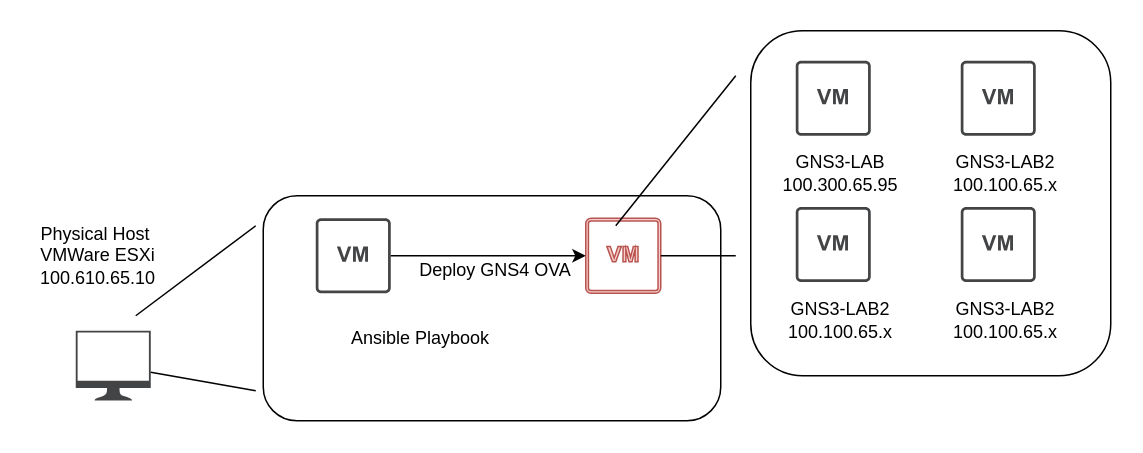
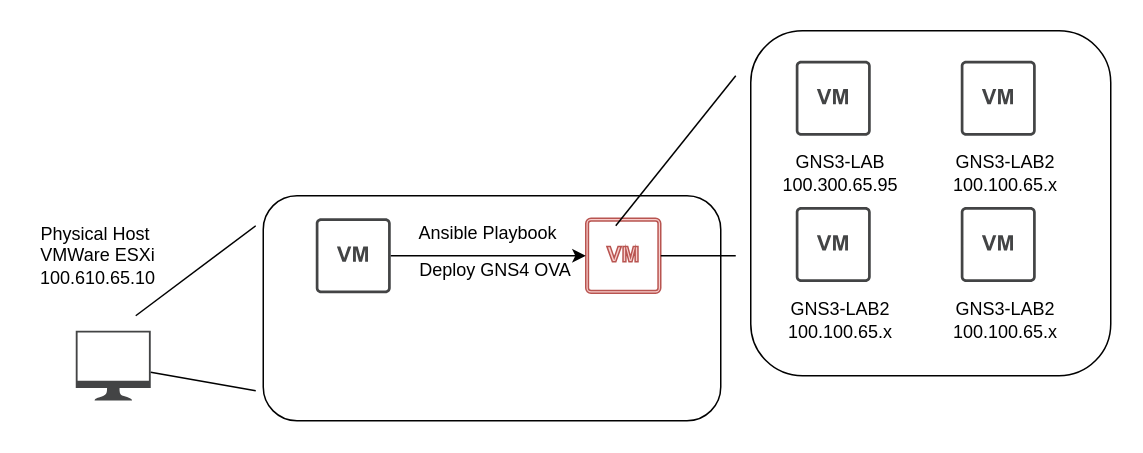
node "Ansible Playbook": moved (421, 338) -> (488, 233)
